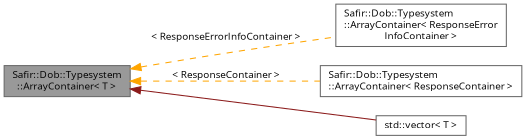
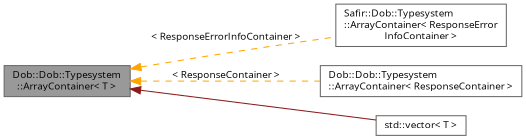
node "Safir::Dob::Typesystem ::ArrayContainer< T >": label "Safir::Dob::Typesystem ::ArrayContainer< T >" -> "Dob::Dob::Typesystem ::ArrayContainer< T >"
node "Safir::Dob::Typesystem ::ArrayContainer< ResponseContainer >": label "Safir::Dob::Typesystem ::ArrayContainer< ResponseContainer >" -> "Dob::Dob::Typesystem ::ArrayContainer< ResponseContainer >"
